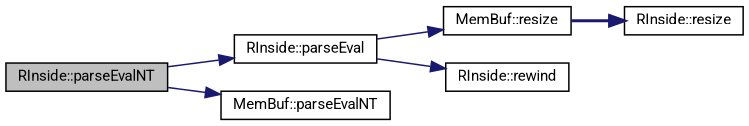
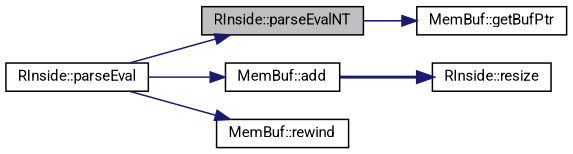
node "MemBuf::resize": label "MemBuf::resize" -> "MemBuf::add"
edge "RInside::parseEvalNT" -> "RInside::parseEval": reversed
node "RInside::rewind": label "RInside::rewind" -> "MemBuf::rewind"
node "MemBuf::parseEvalNT": label "MemBuf::parseEvalNT" -> "MemBuf::getBufPtr"
